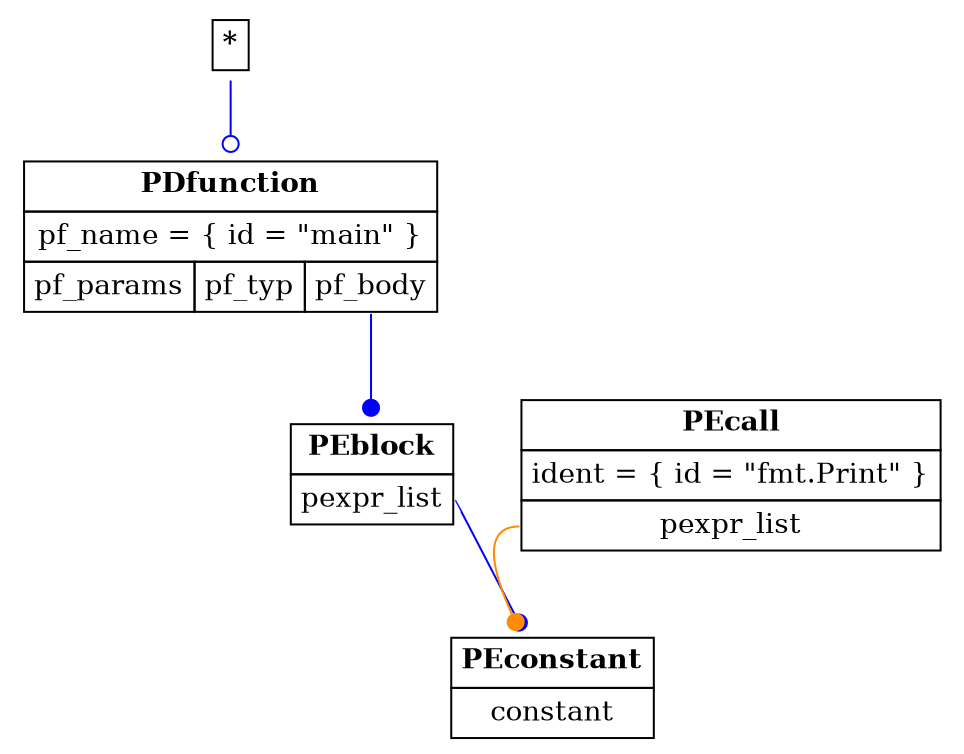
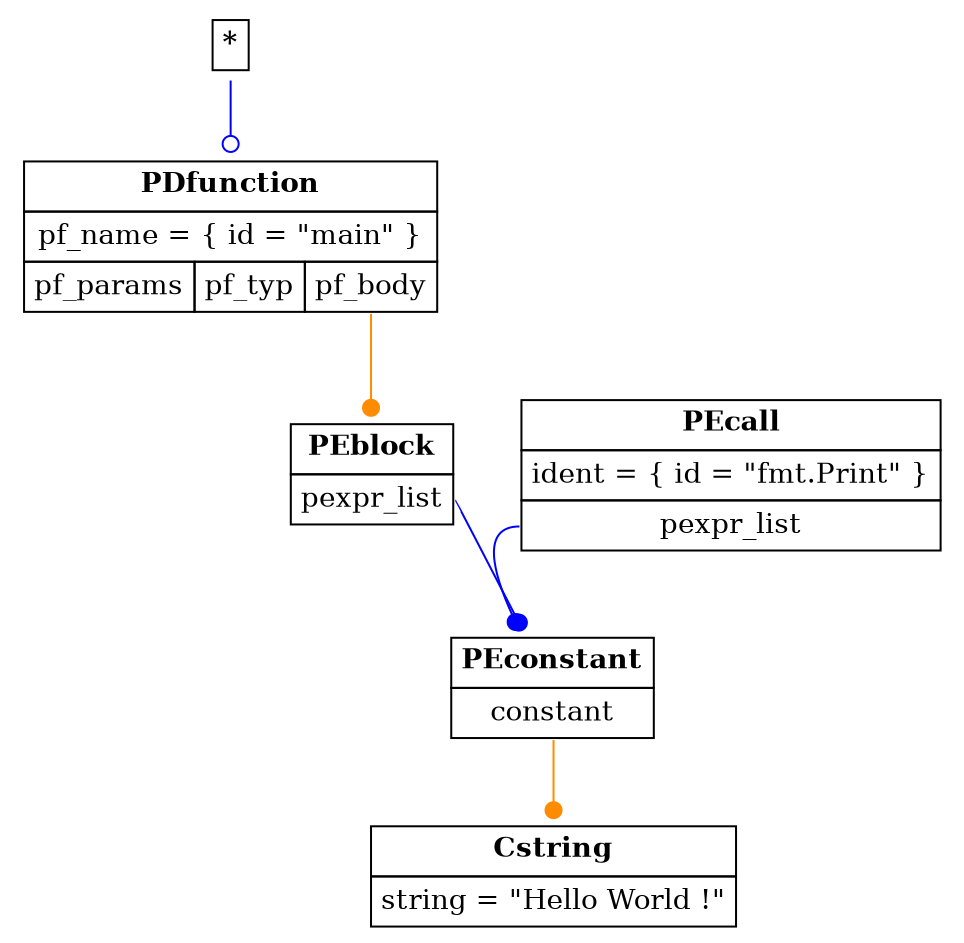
edge "PDfunction" -> "PEblock": color blue -> darkorange
edge "PEcall" -> "PEconstant": color darkorange -> blue
node "Cstring": added
